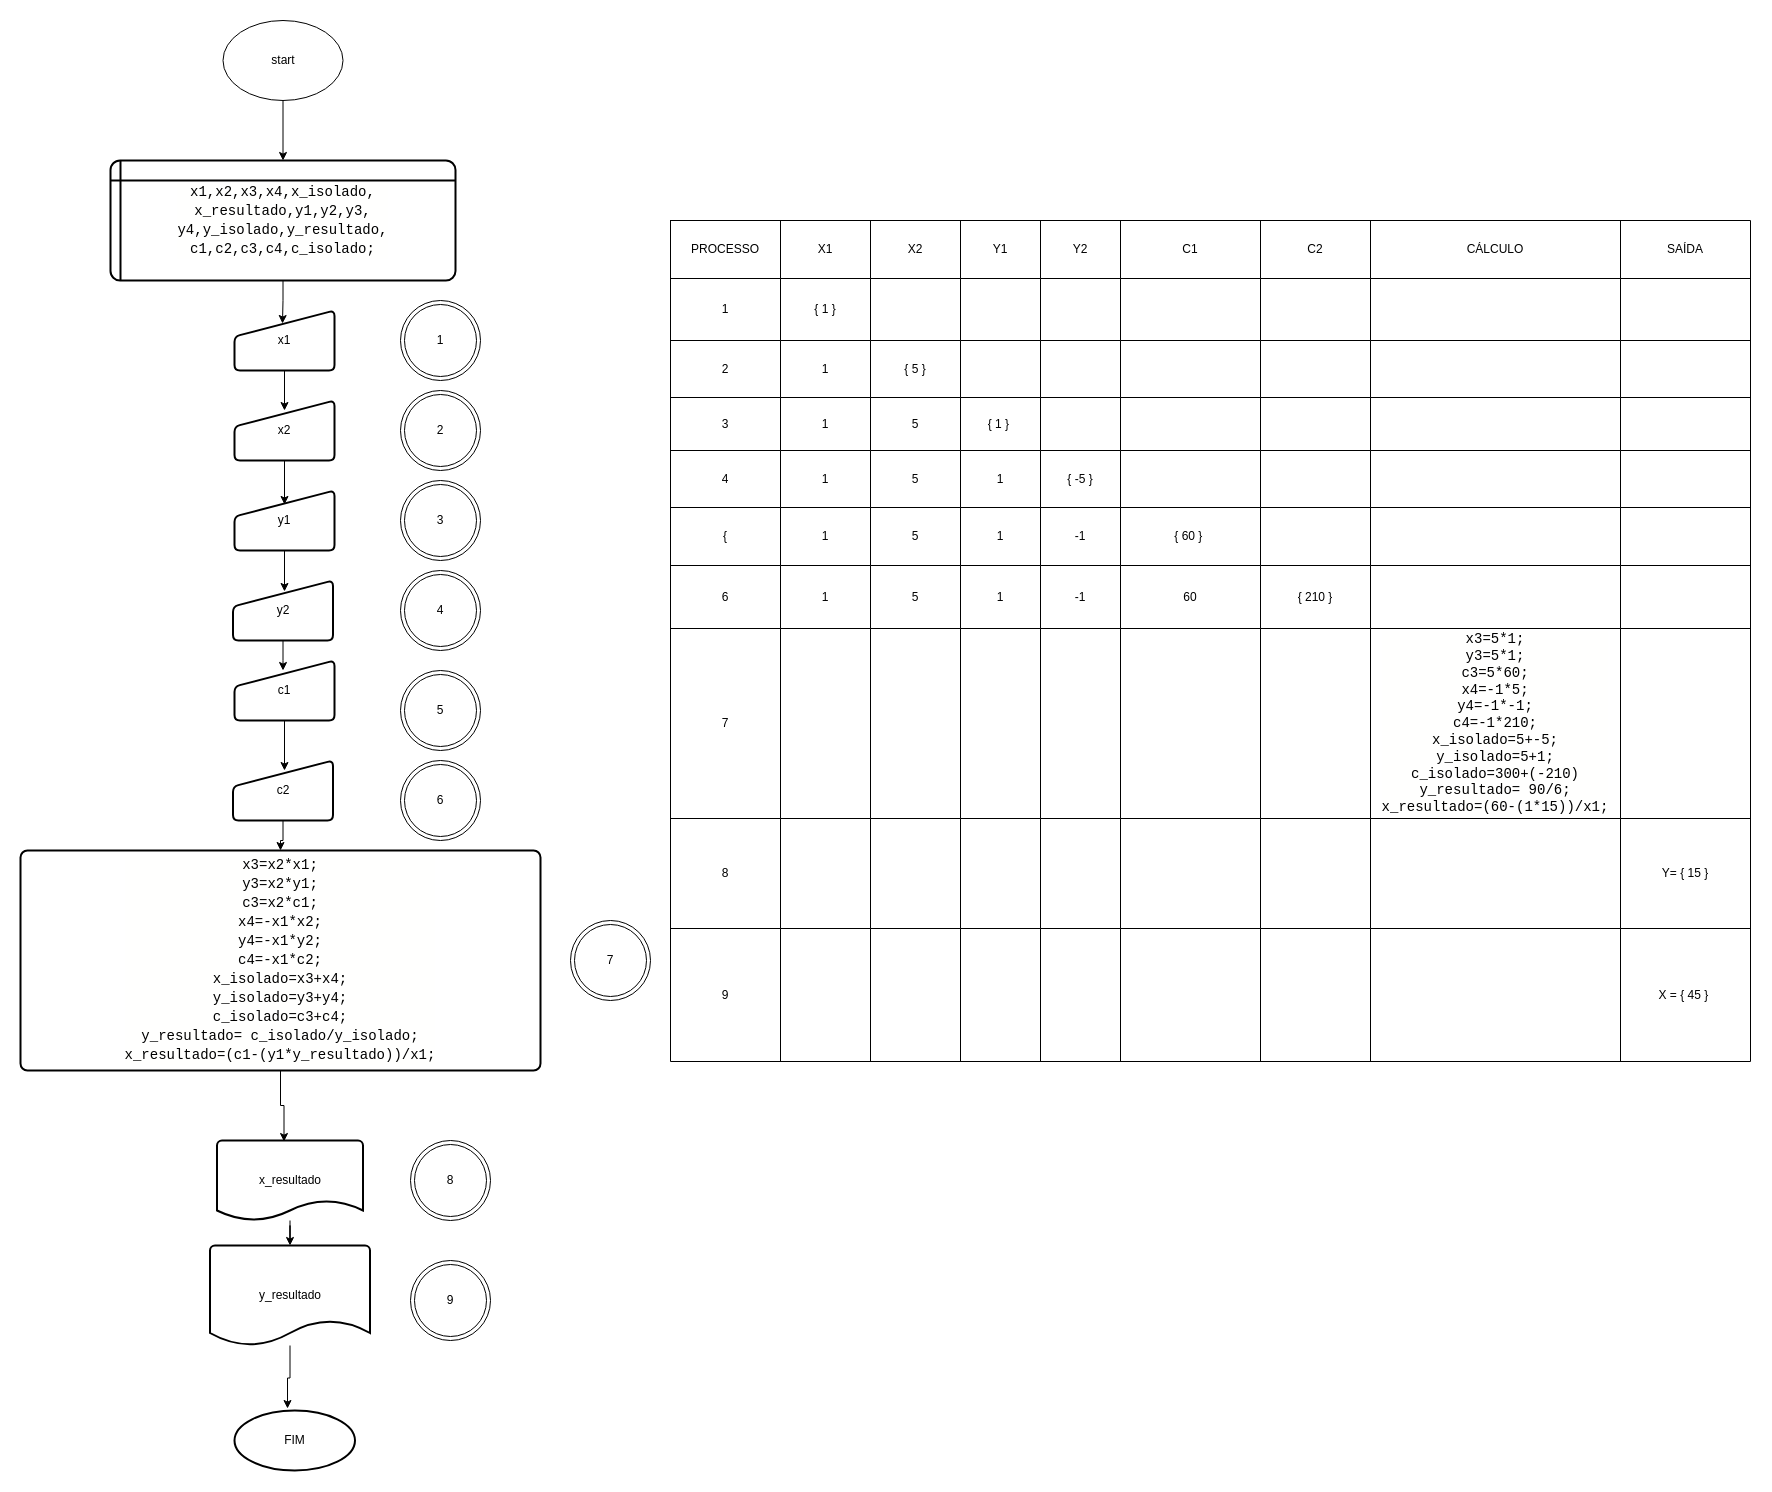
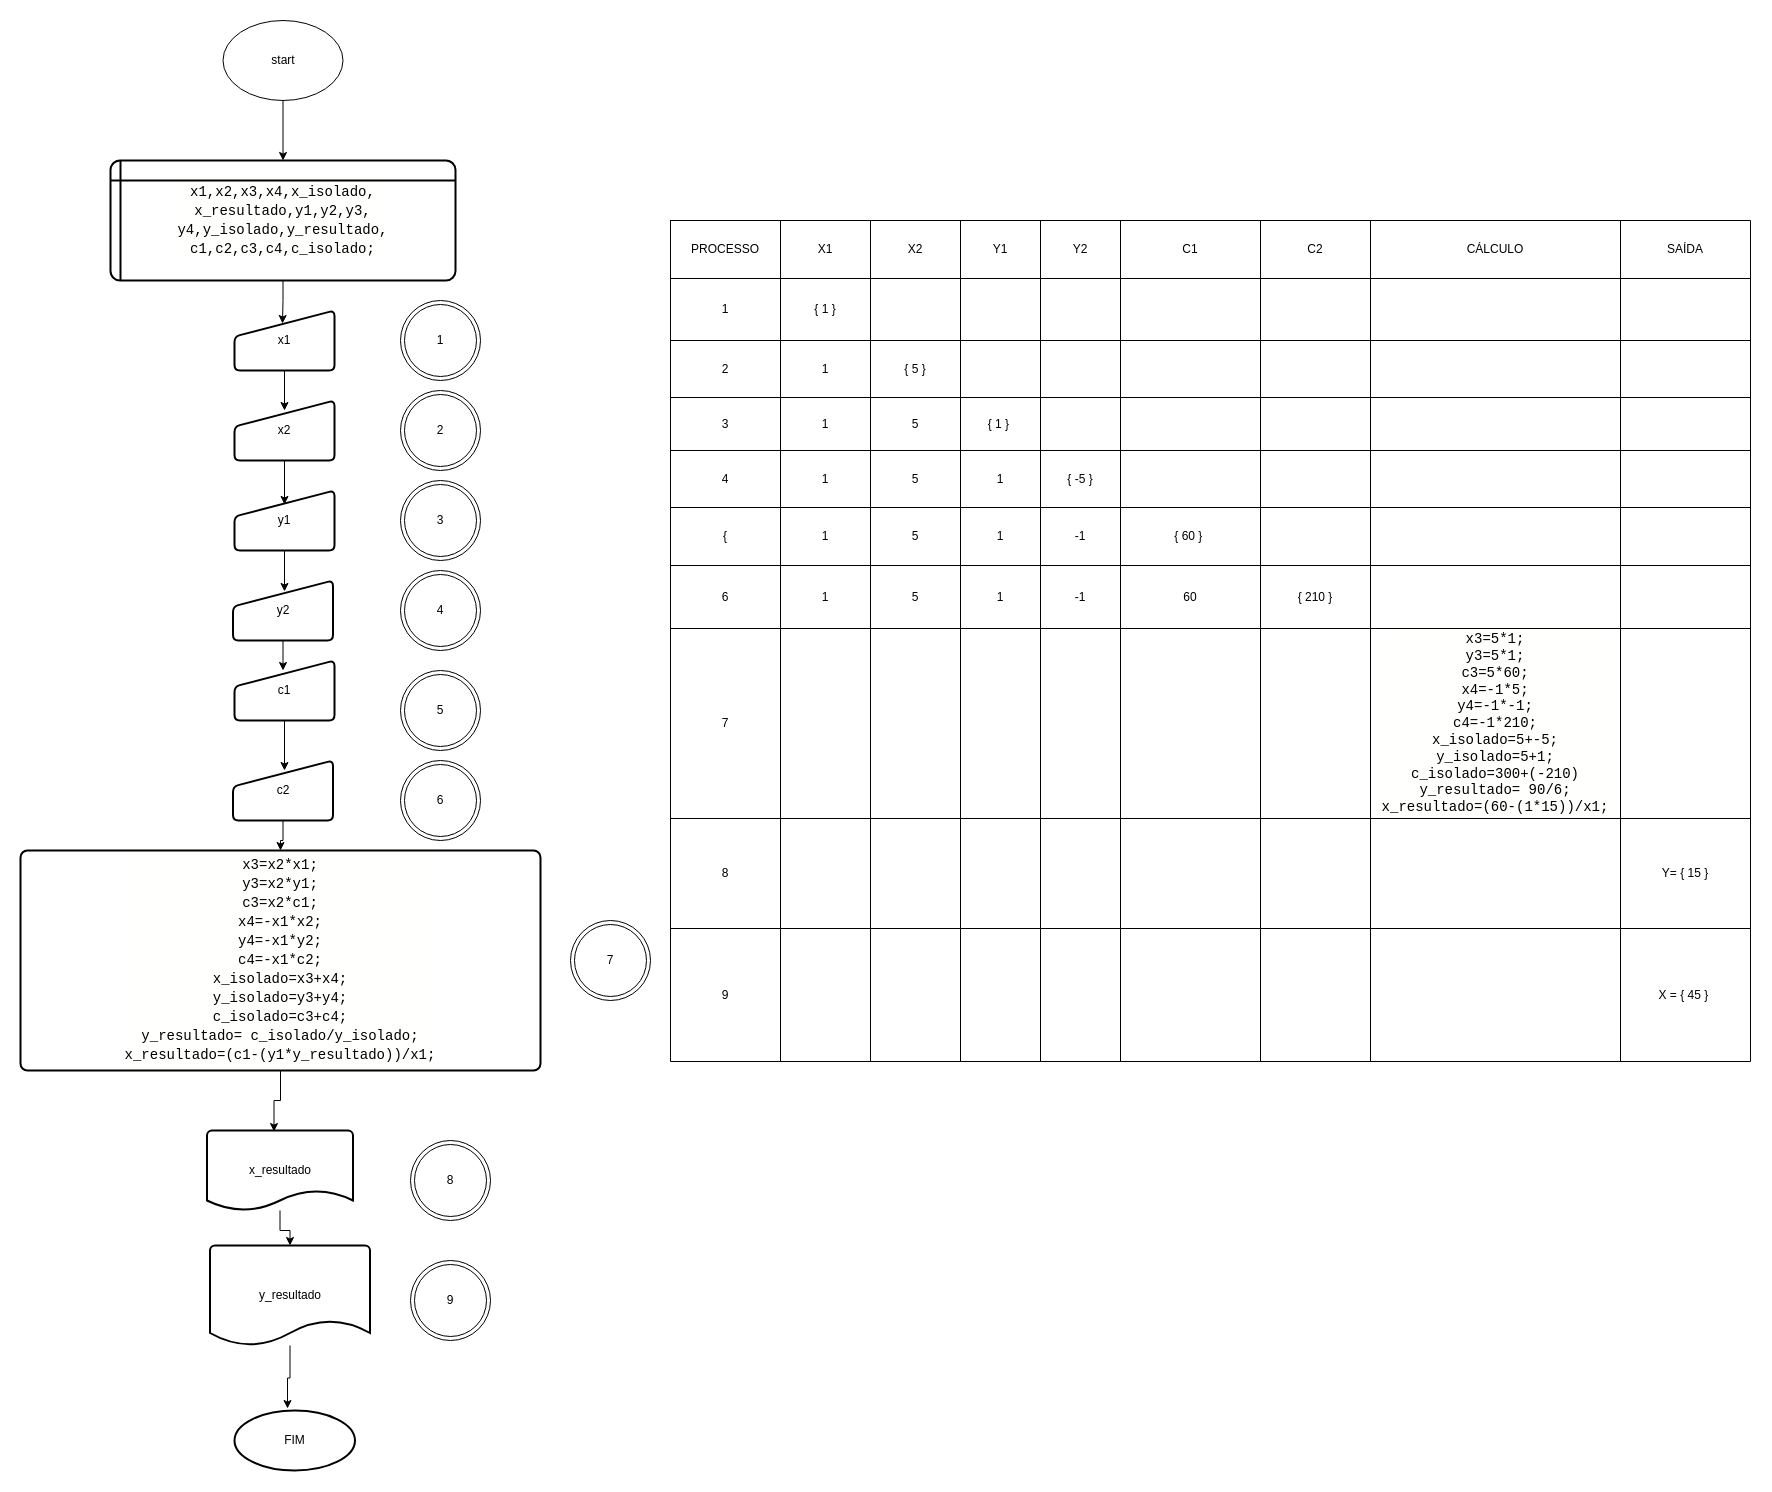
node "x_resultado": moved (290, 1181) -> (280, 1171)
